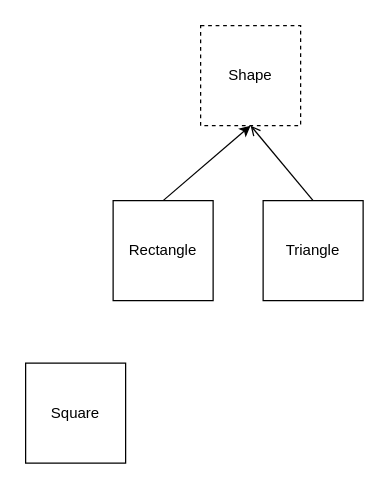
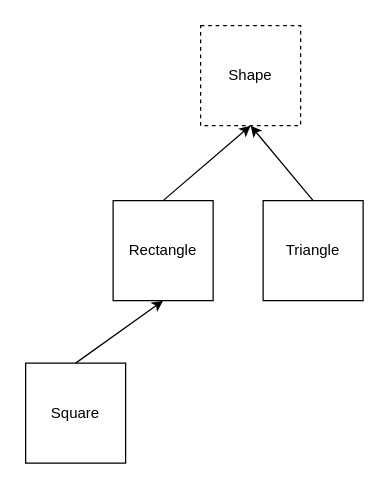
edge "Triangle" -> "Shape": arrowhead open -> classic
edge "Square" -> "Rectangle": added
